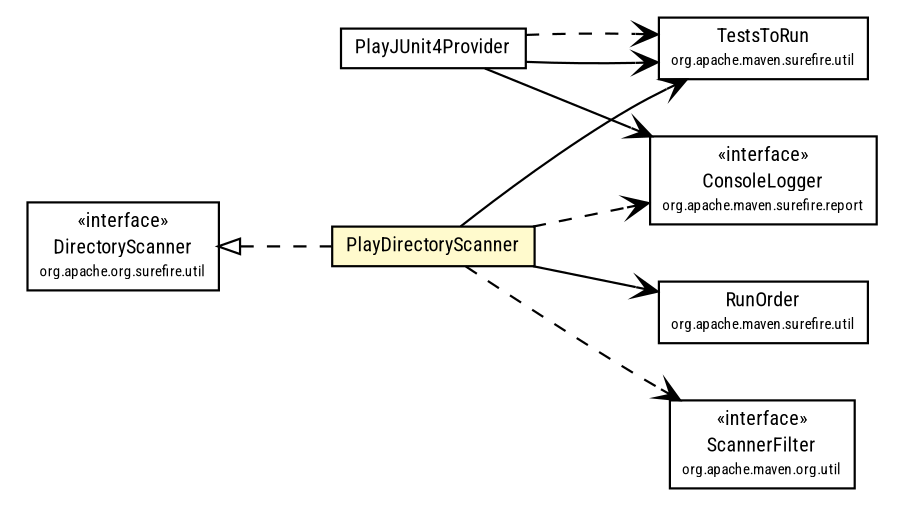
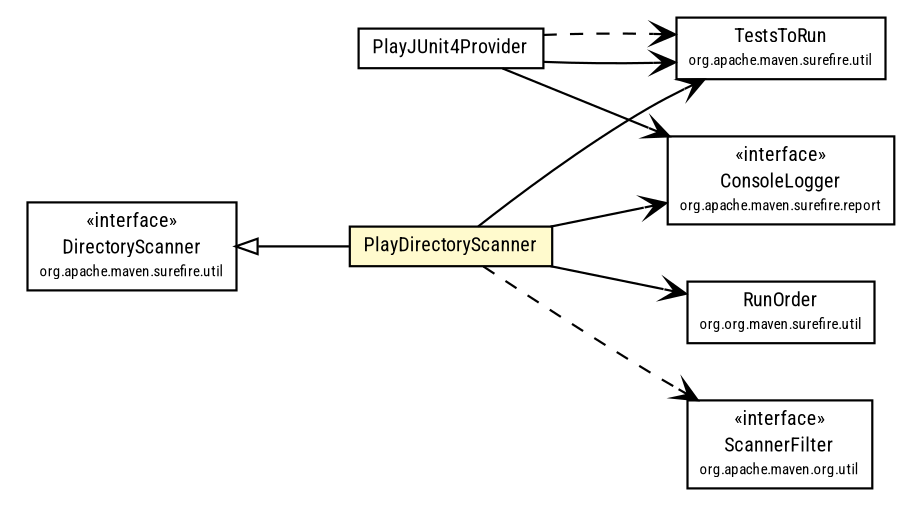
edge "PlayDirectoryScanner" -> "ConsoleLogger": style dashed -> solid
edge "PlayDirectoryScanner" -> "DirectoryScanner": style dashed -> solid
node "DirectoryScanner": text "org.apache.org.surefire.util" -> "org.apache.maven.surefire.util"
node "RunOrder": text "org.apache.maven.surefire.util" -> "org.org.maven.surefire.util"
